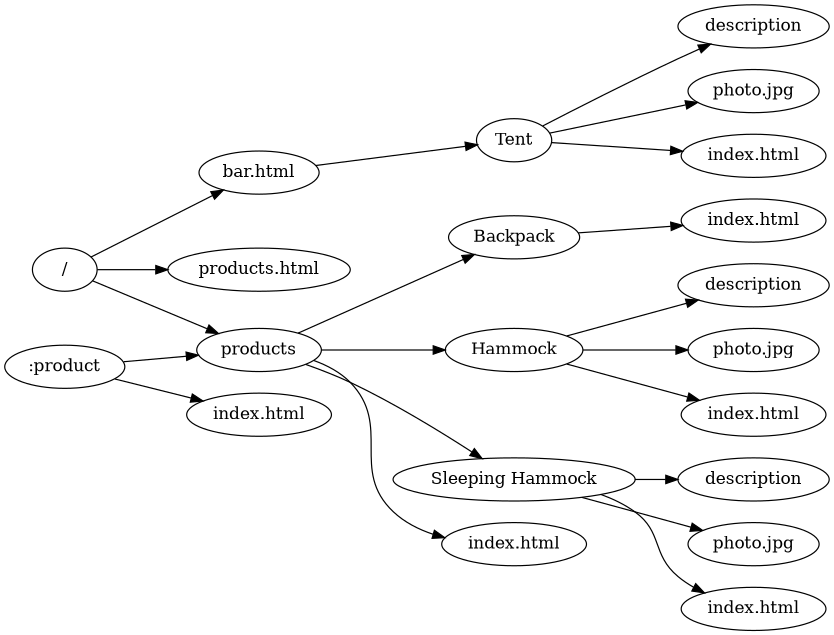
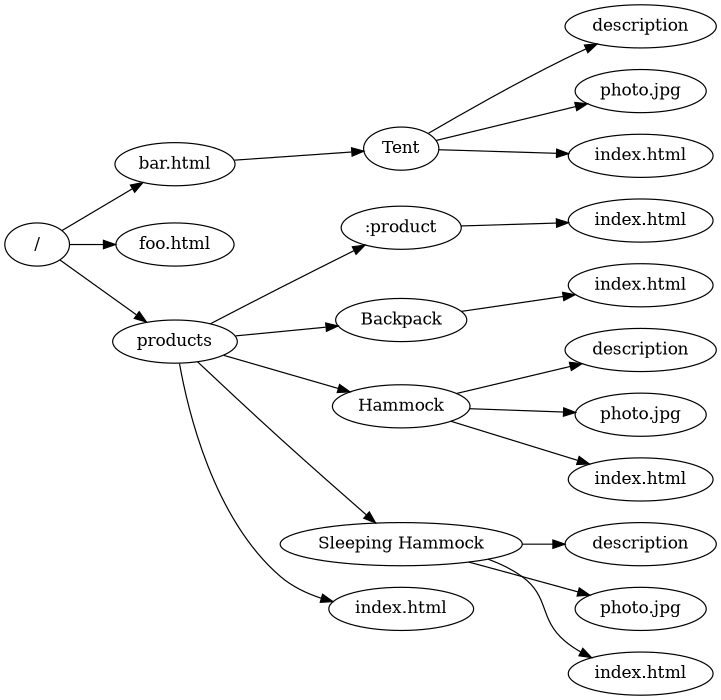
node "products.html": label "products.html" -> "foo.html"
edge ":product" -> "products": reversed
